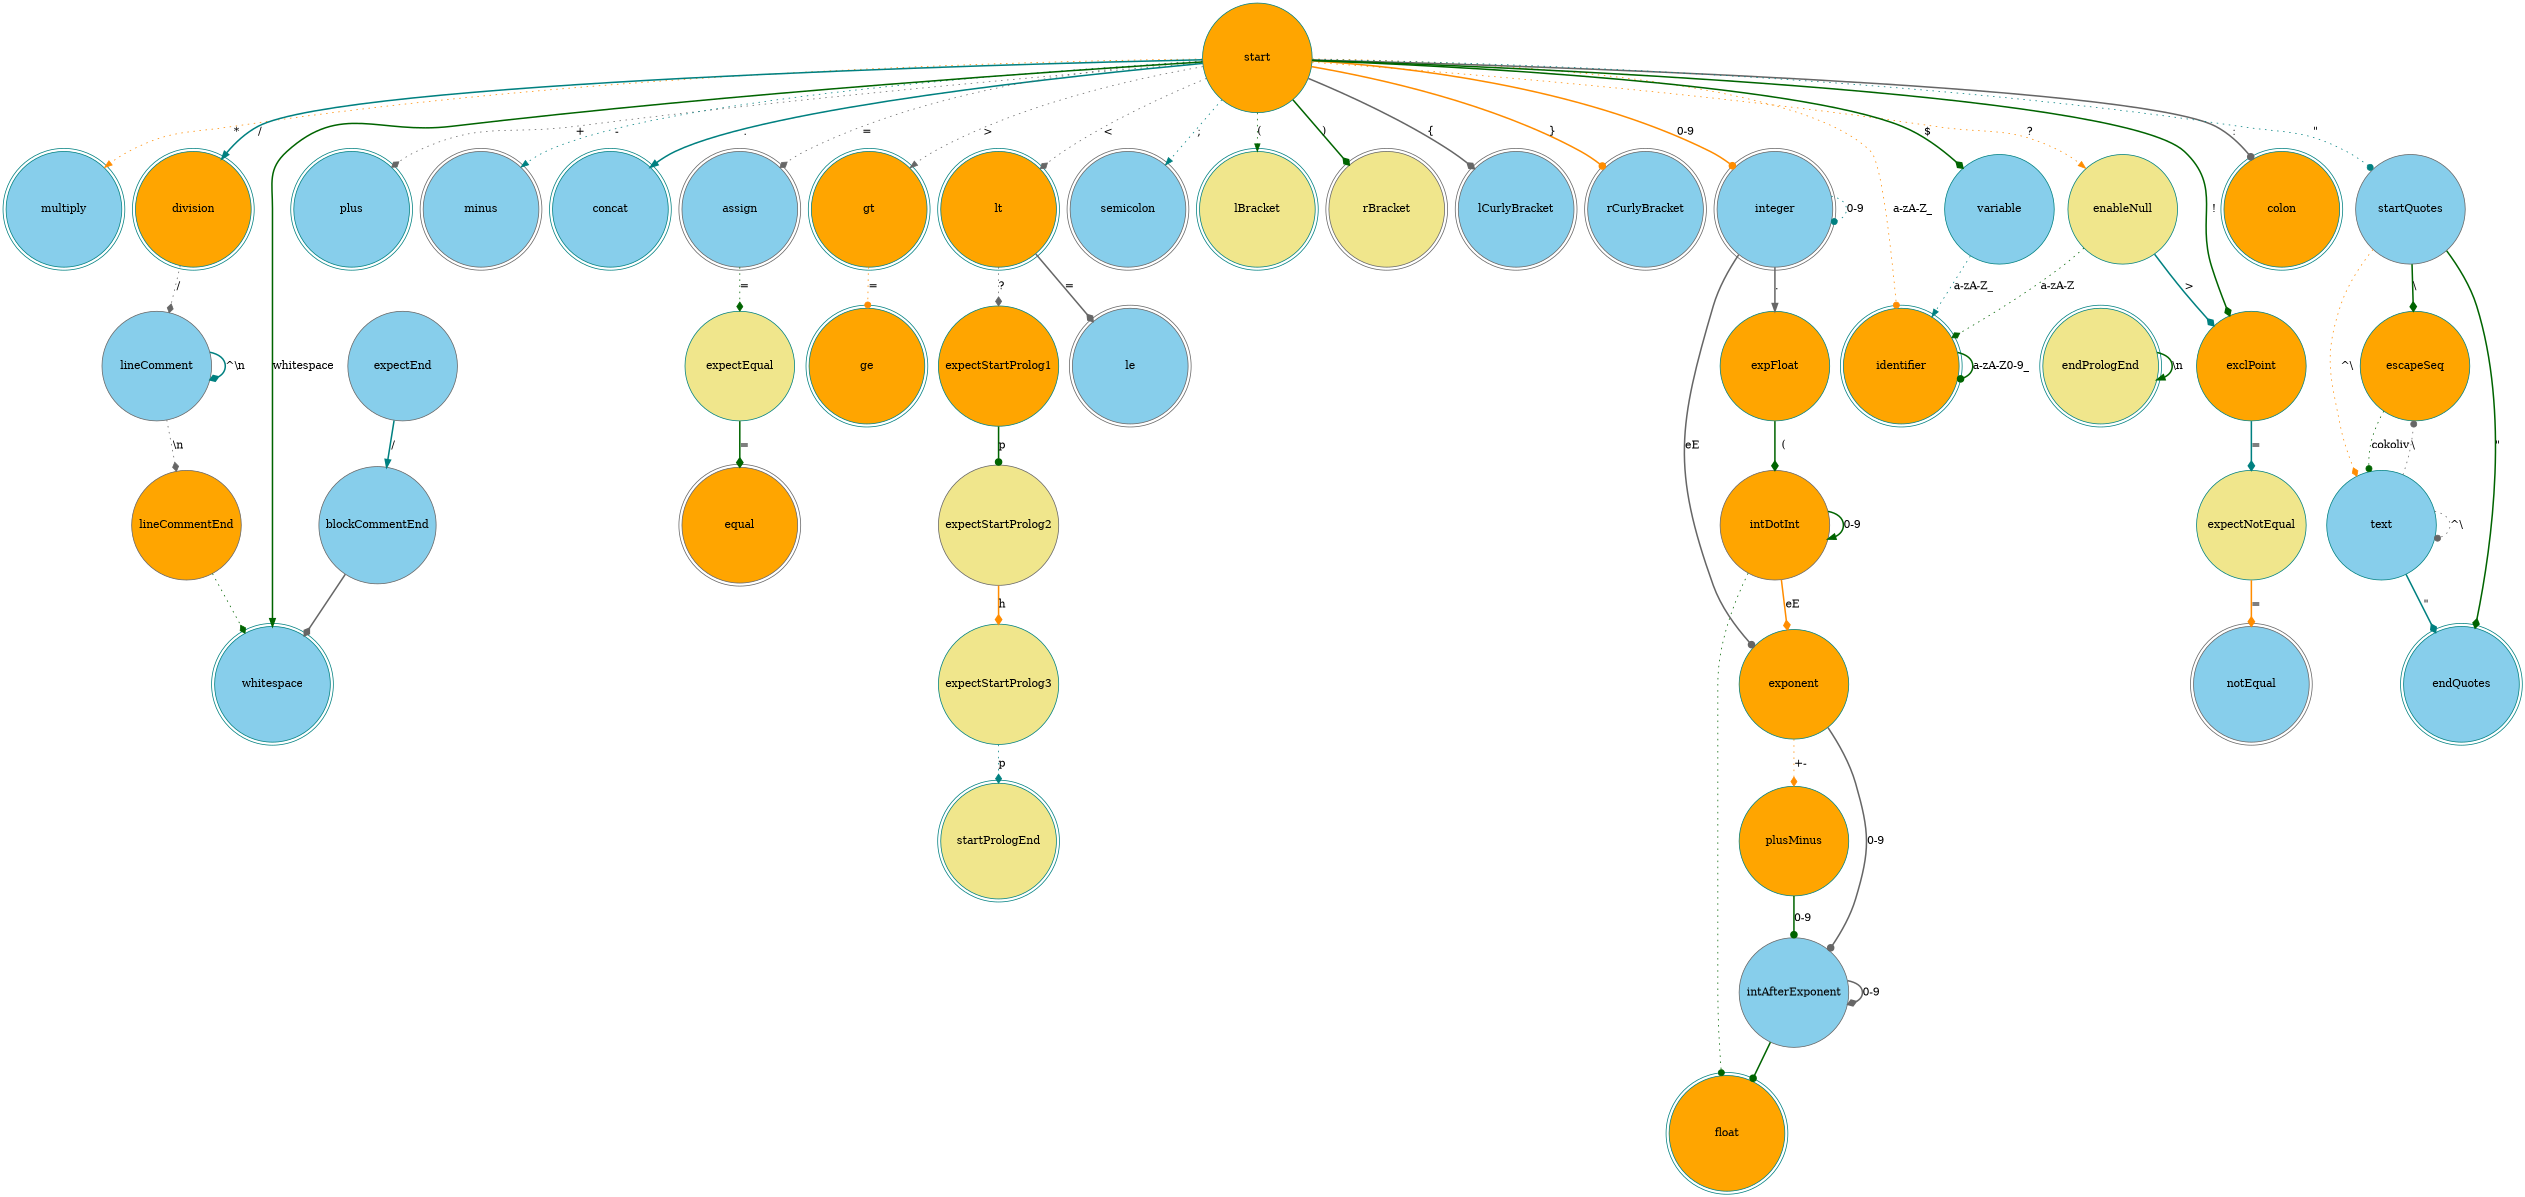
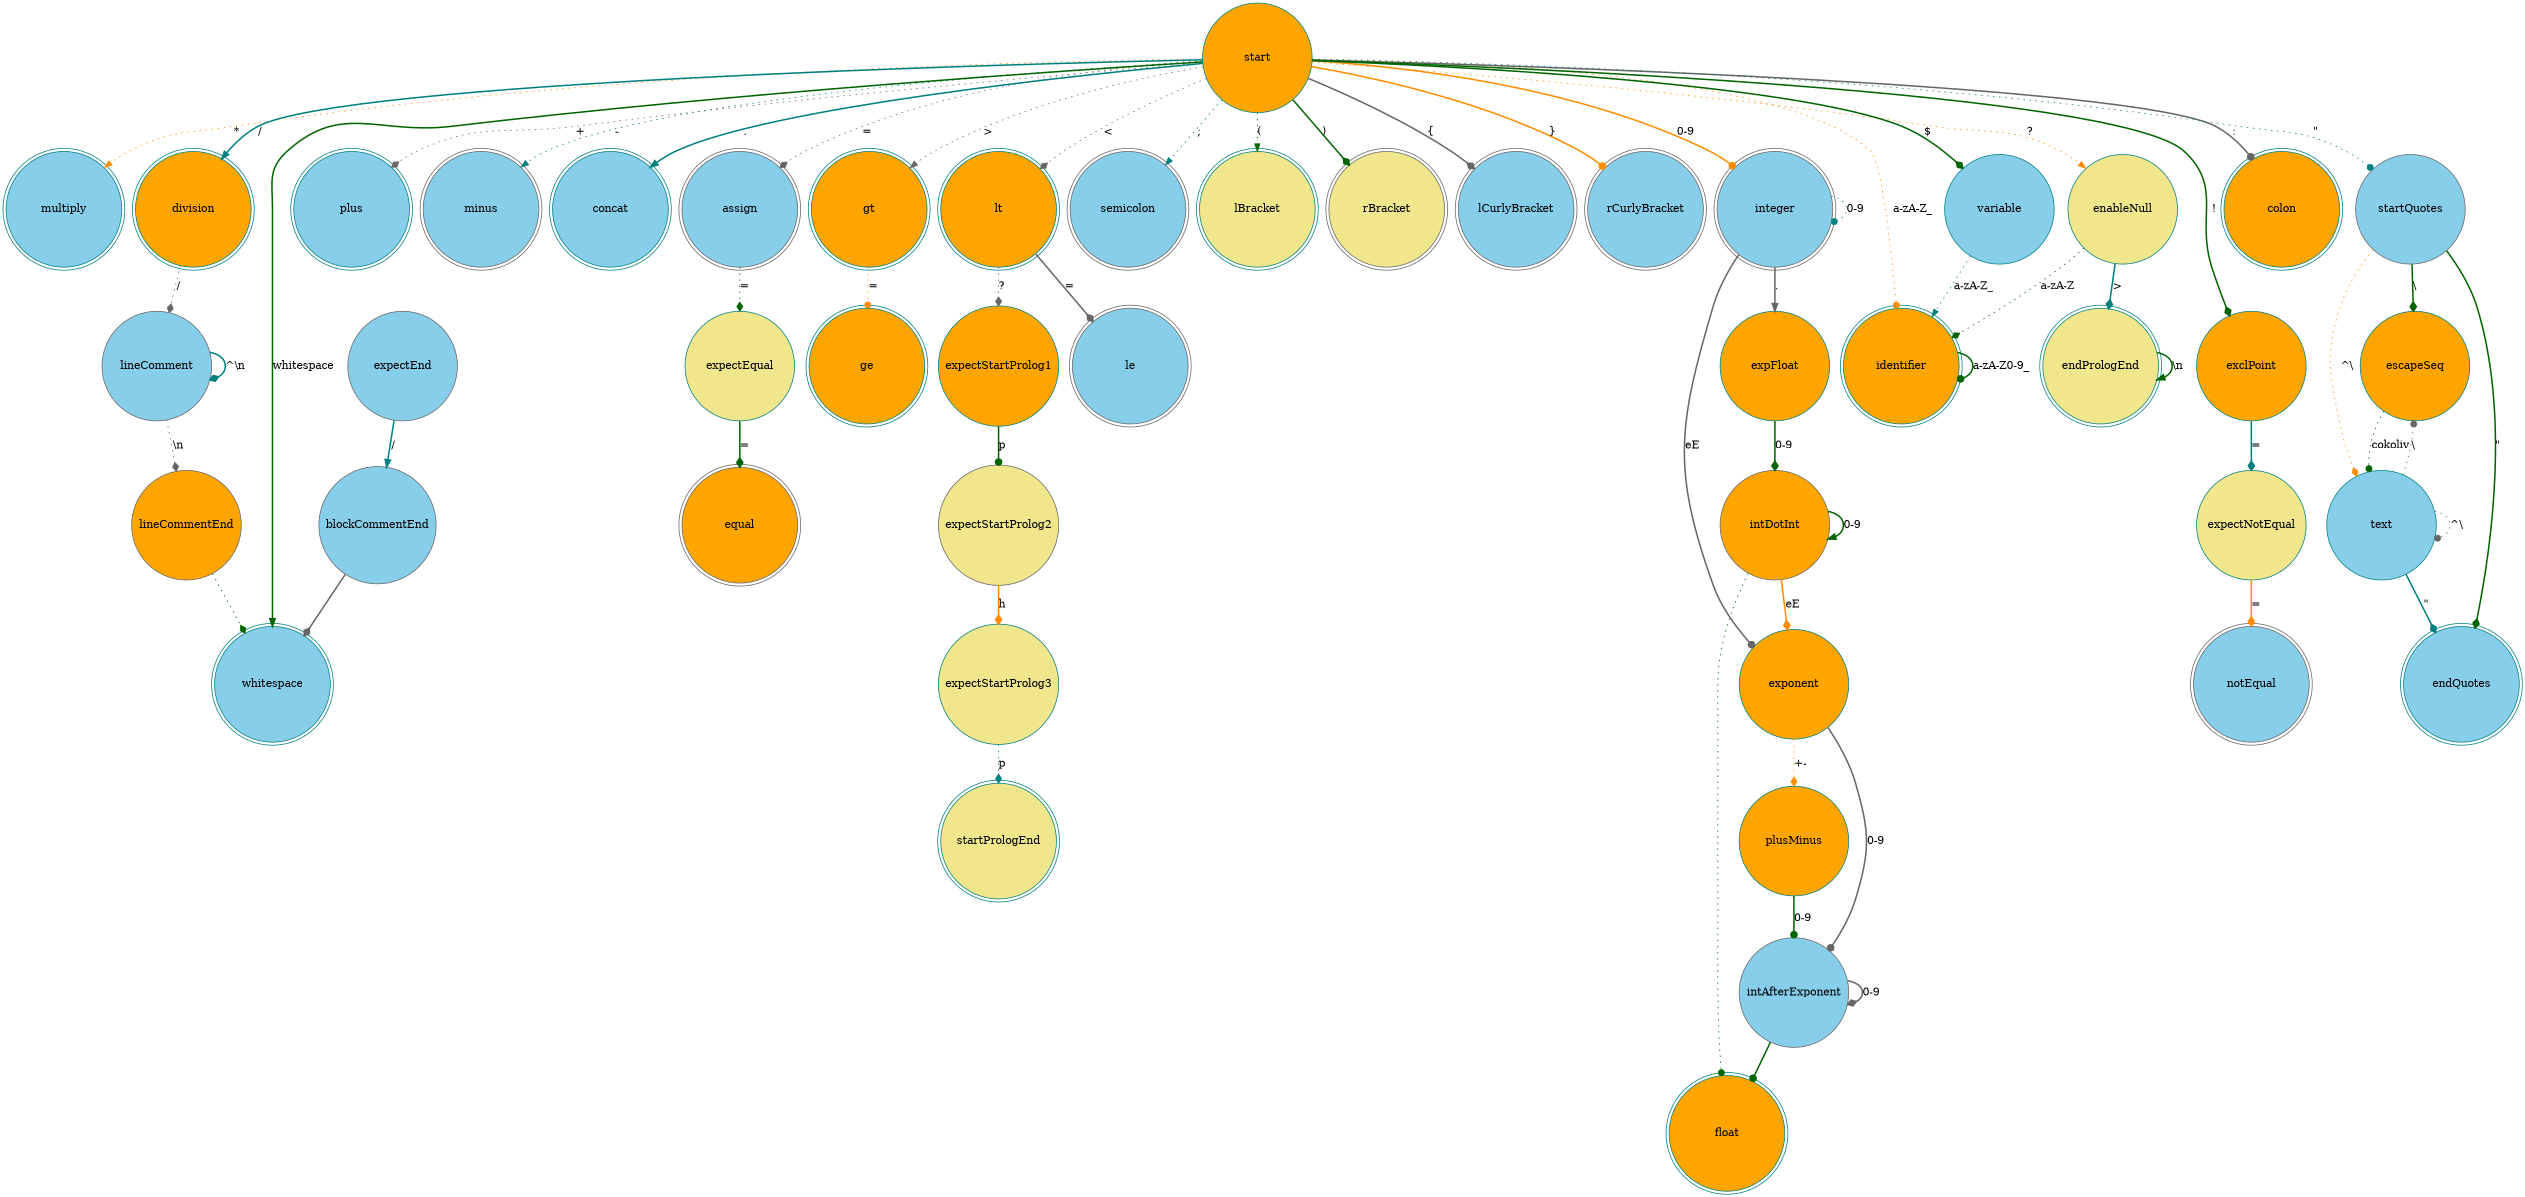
edge "enableNull" -> "exclPoint": now "enableNull" -> "endPrologEnd"
edge "expFloat" -> "intDotInt": label "(" -> "0-9"
